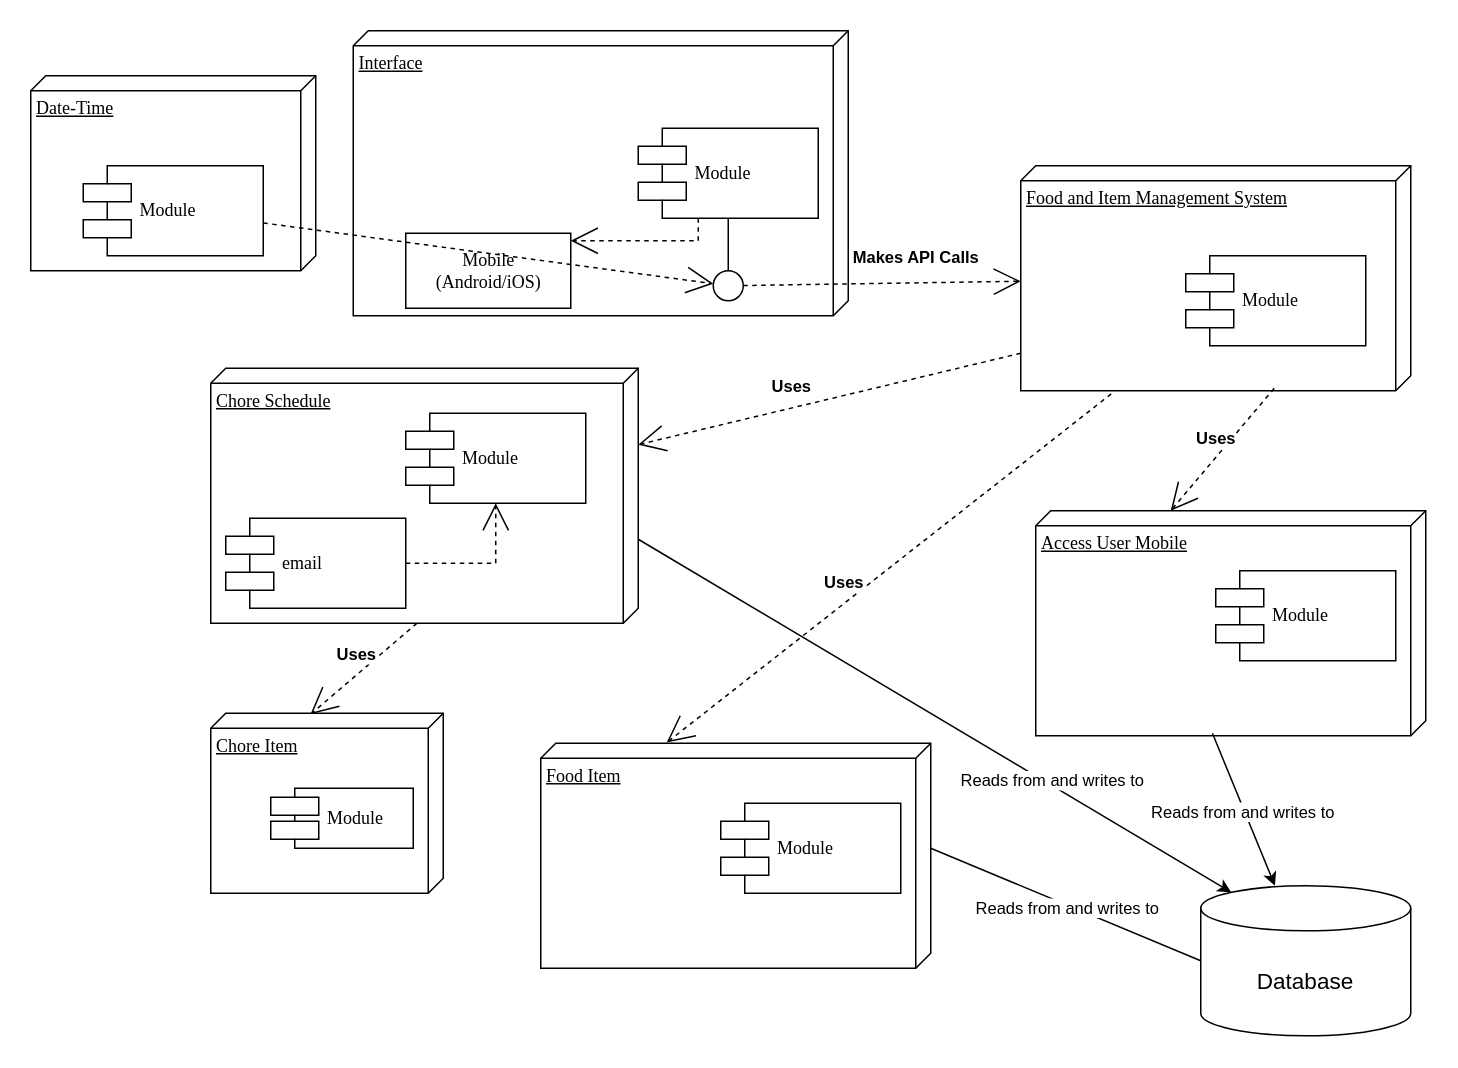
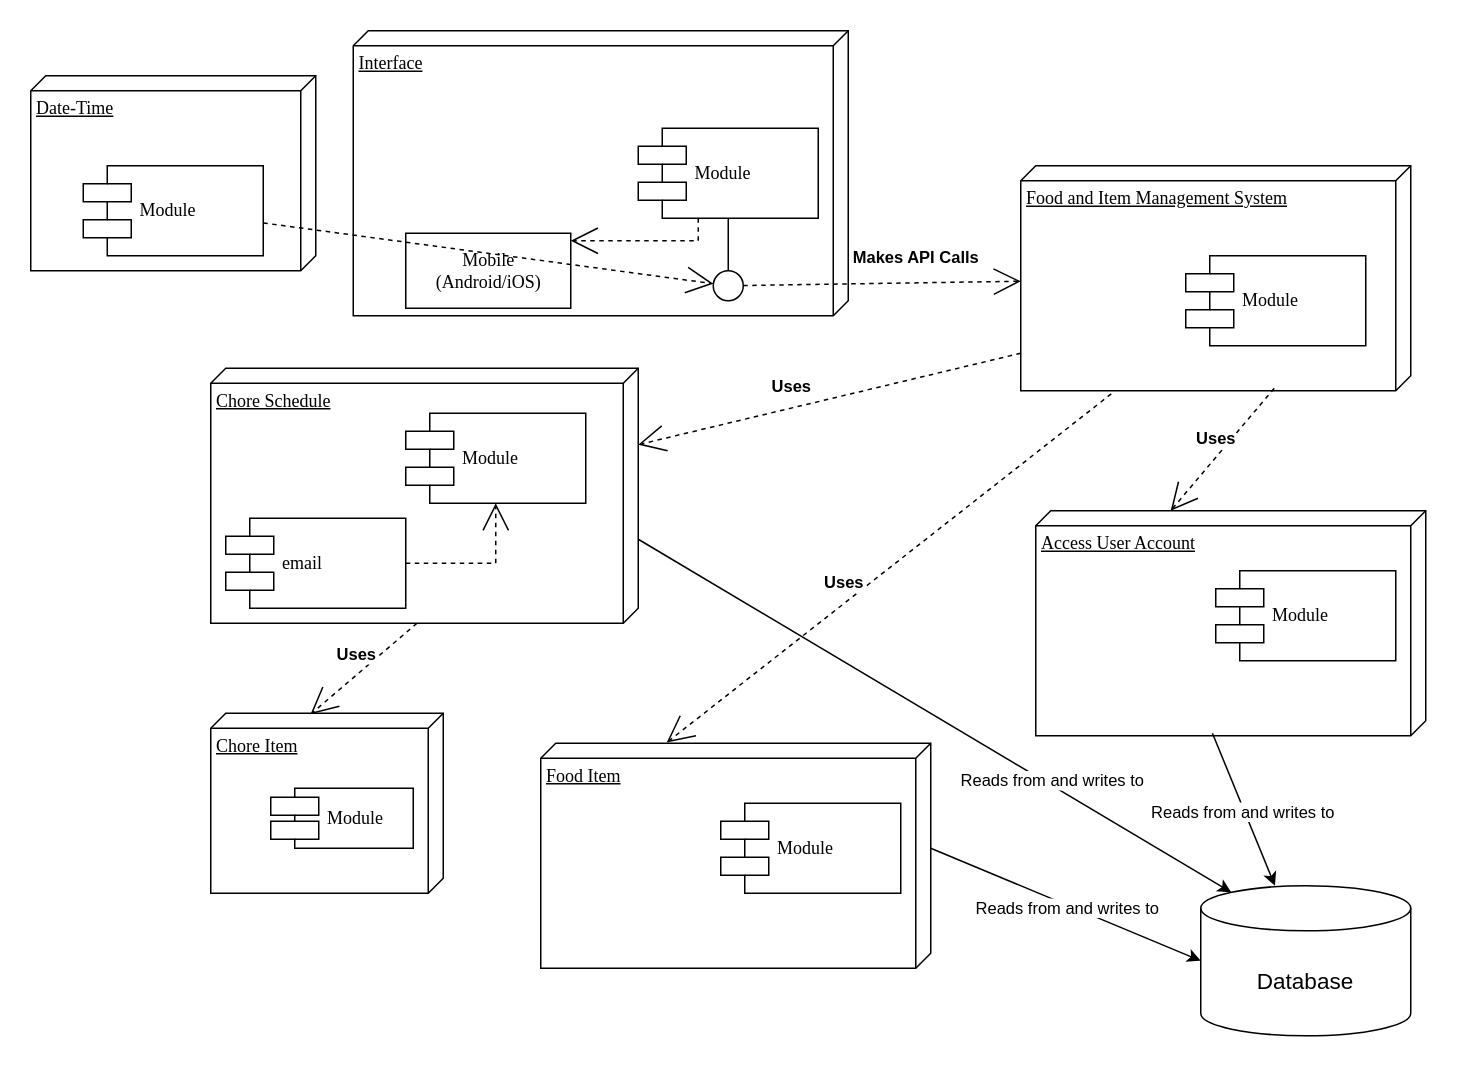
node "Access User Mobile": label "Access User Mobile" -> "Access User Account"
edge "Food Item" -- "Database": arrowhead none -> classic
